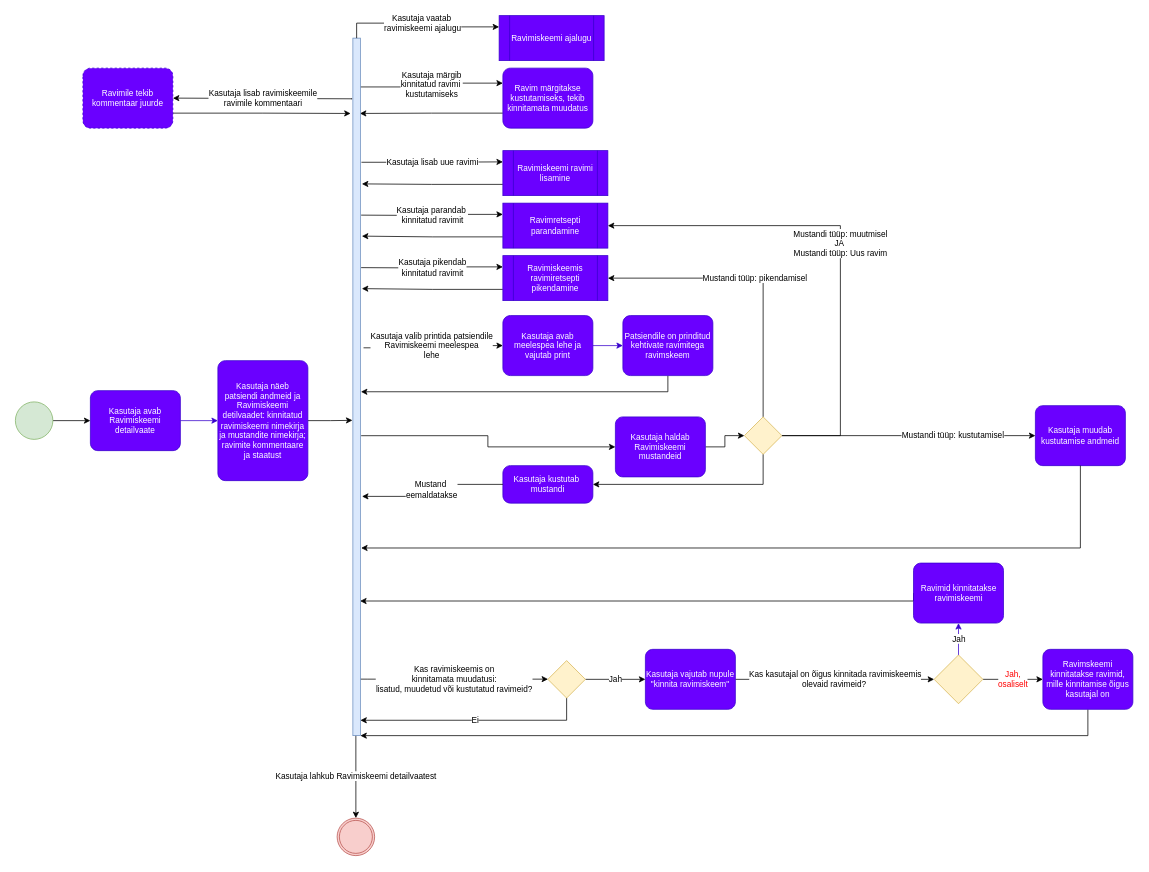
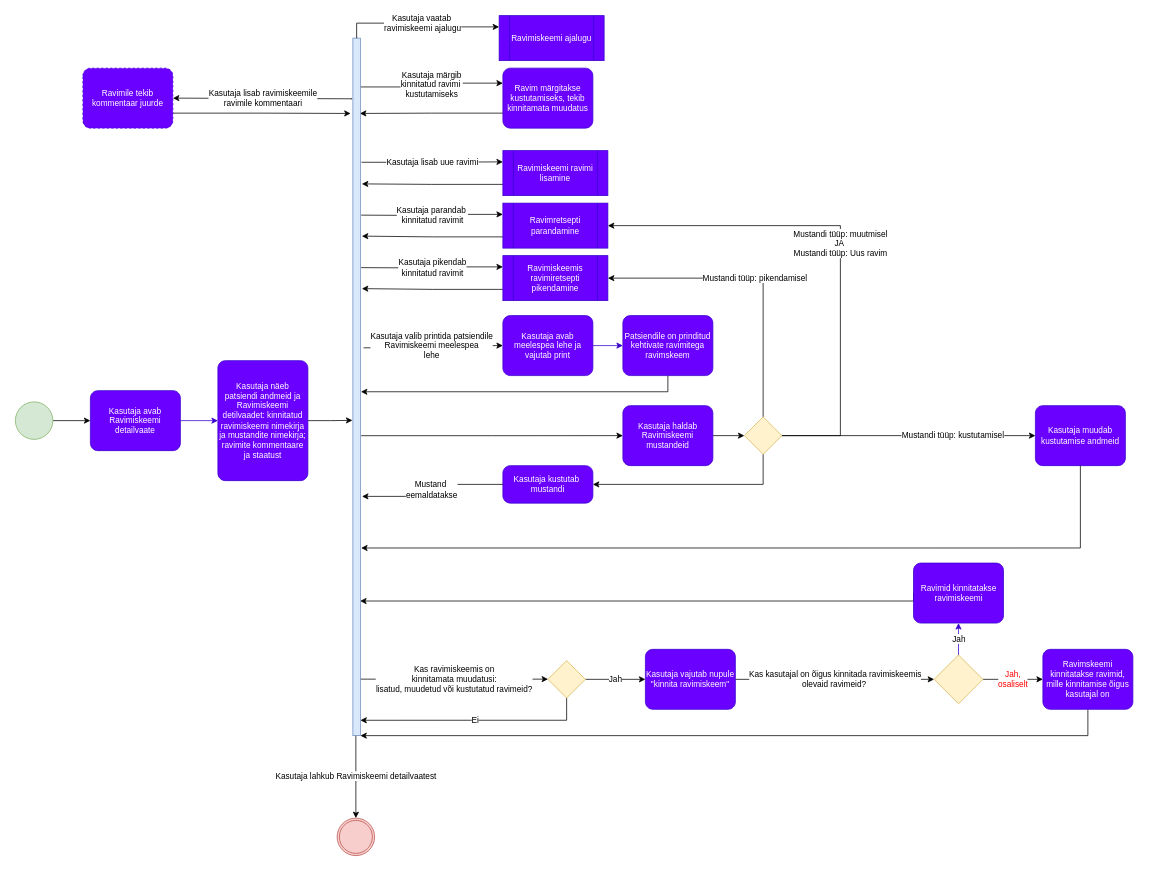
node "Kasutaja haldab Ravimiskeemi mustandeid": moved (660, 447) -> (668, 435)
